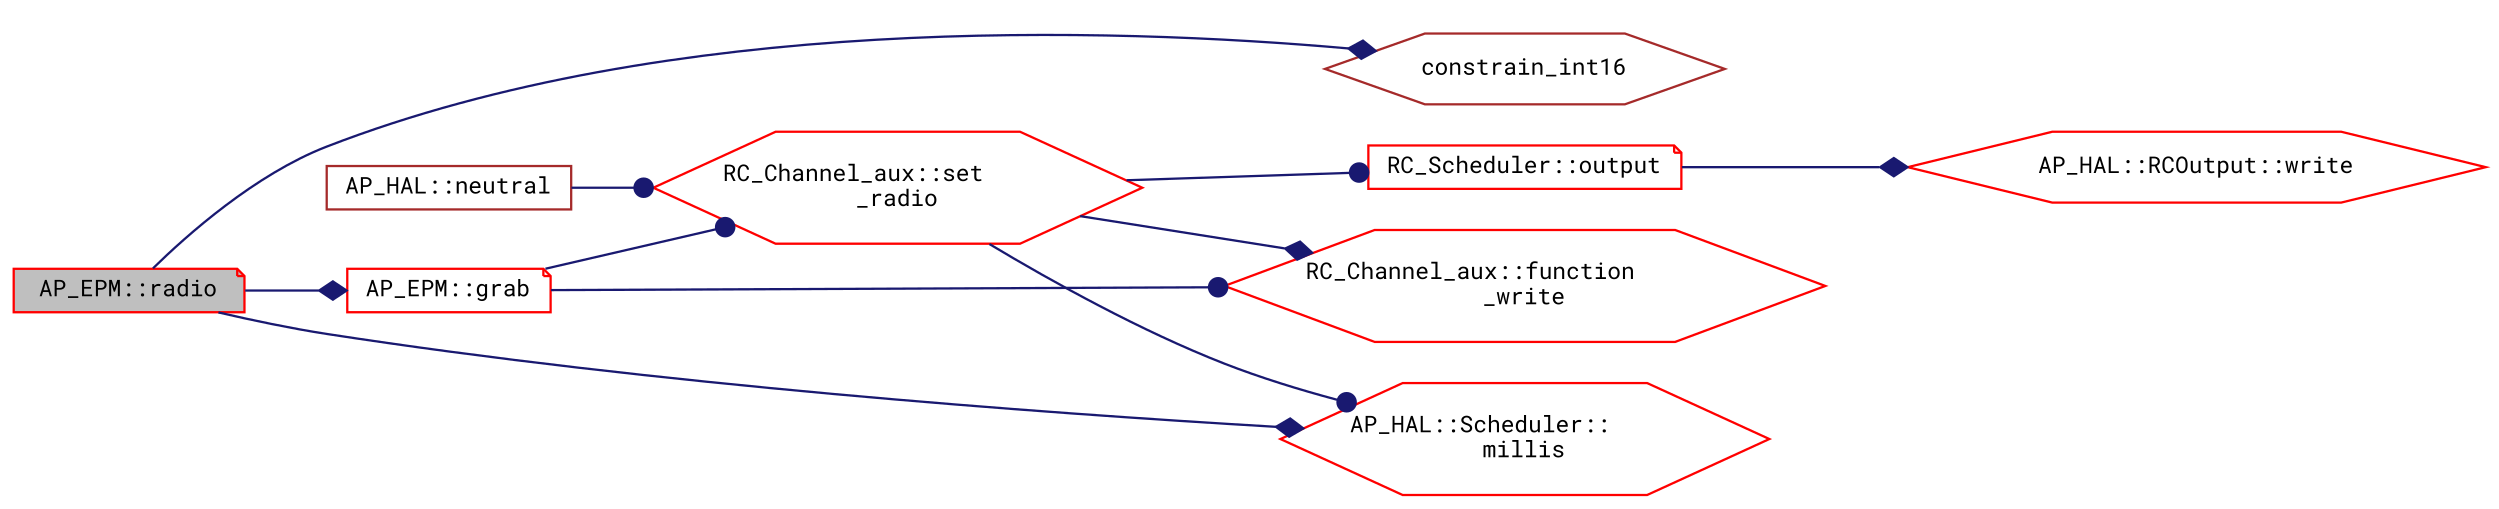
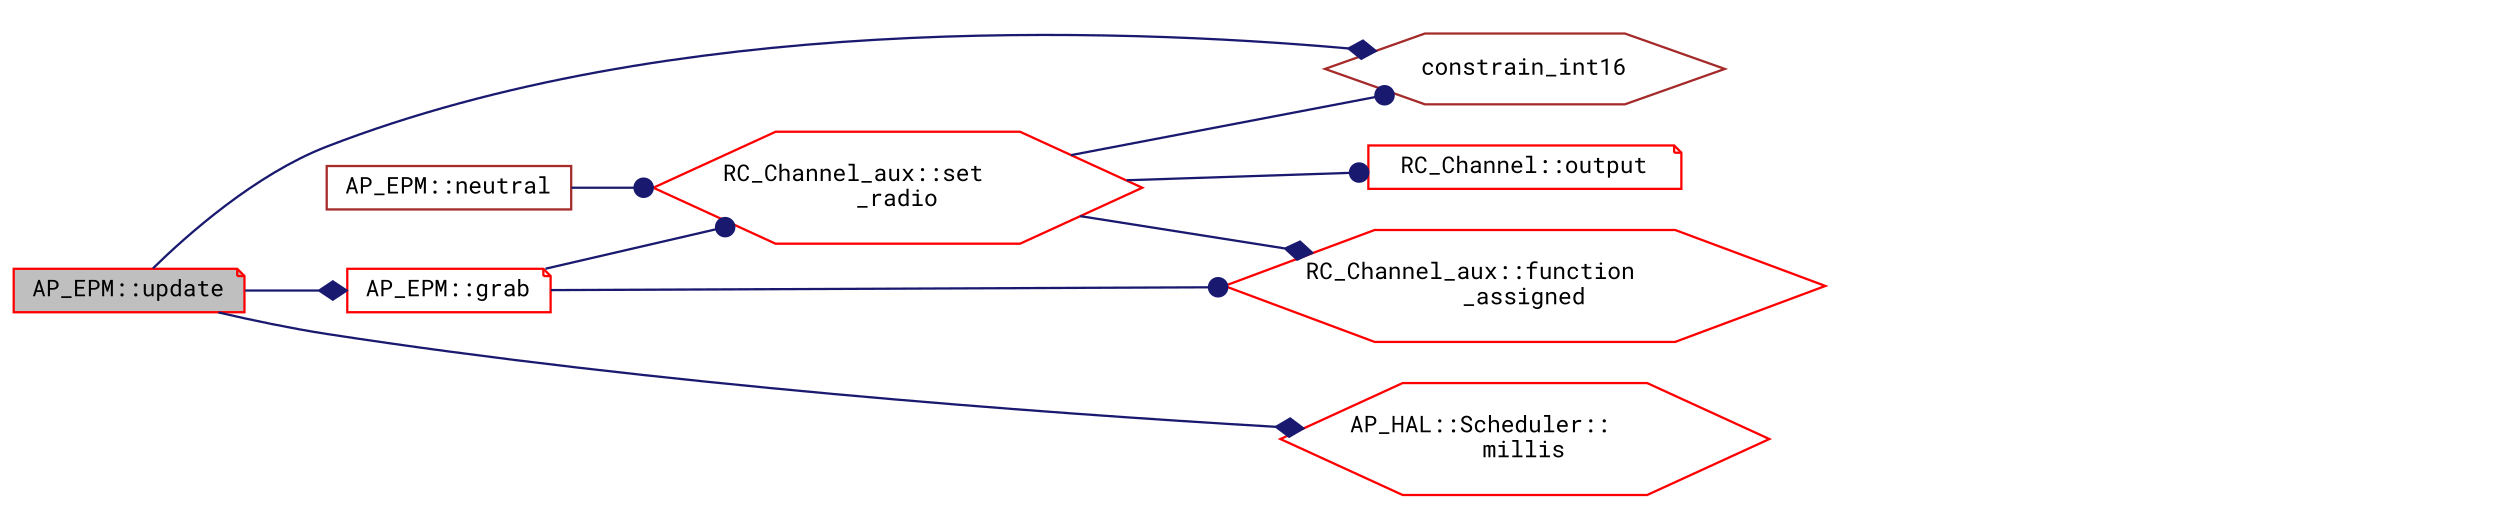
node "RC_Scheduler::output": label "RC_Scheduler::output" -> "RC_Channel::output"
node "AP_HAL::RCOutput::write": removed
node "AP_HAL::neutral": label "AP_HAL::neutral" -> "AP_EPM::neutral"
node "RC_Channel_aux::function _write": label "RC_Channel_aux::function _write" -> "RC_Channel_aux::function _assigned"
node "AP_EPM::radio": label "AP_EPM::radio" -> "AP_EPM::update"
edge "RC_Channel_aux::set _radio" -> "AP_HAL::Scheduler:: millis": now "RC_Channel_aux::set _radio" -> "constrain_int16"
